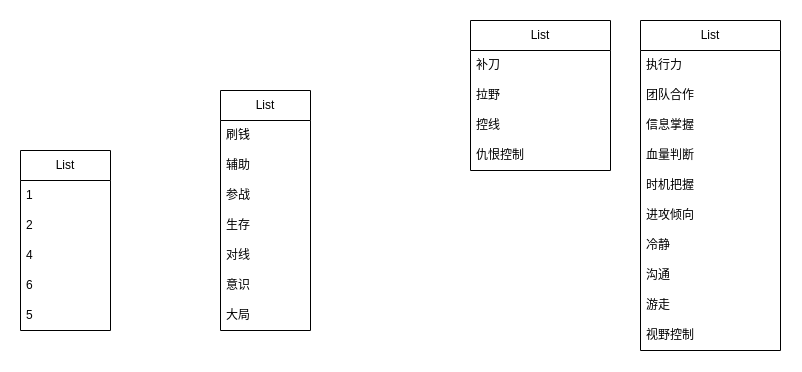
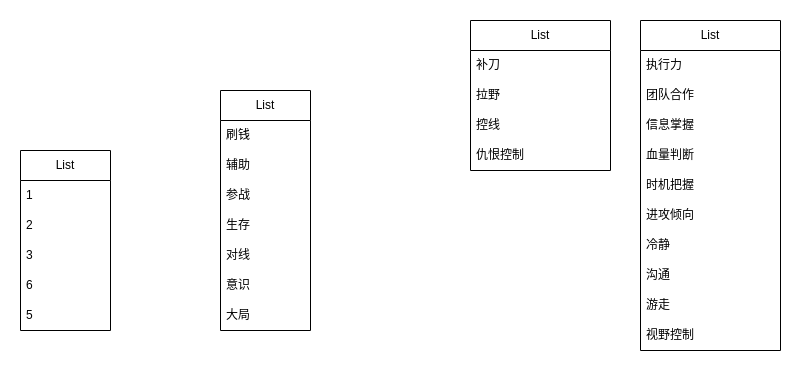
node "4": label "4" -> "3"
